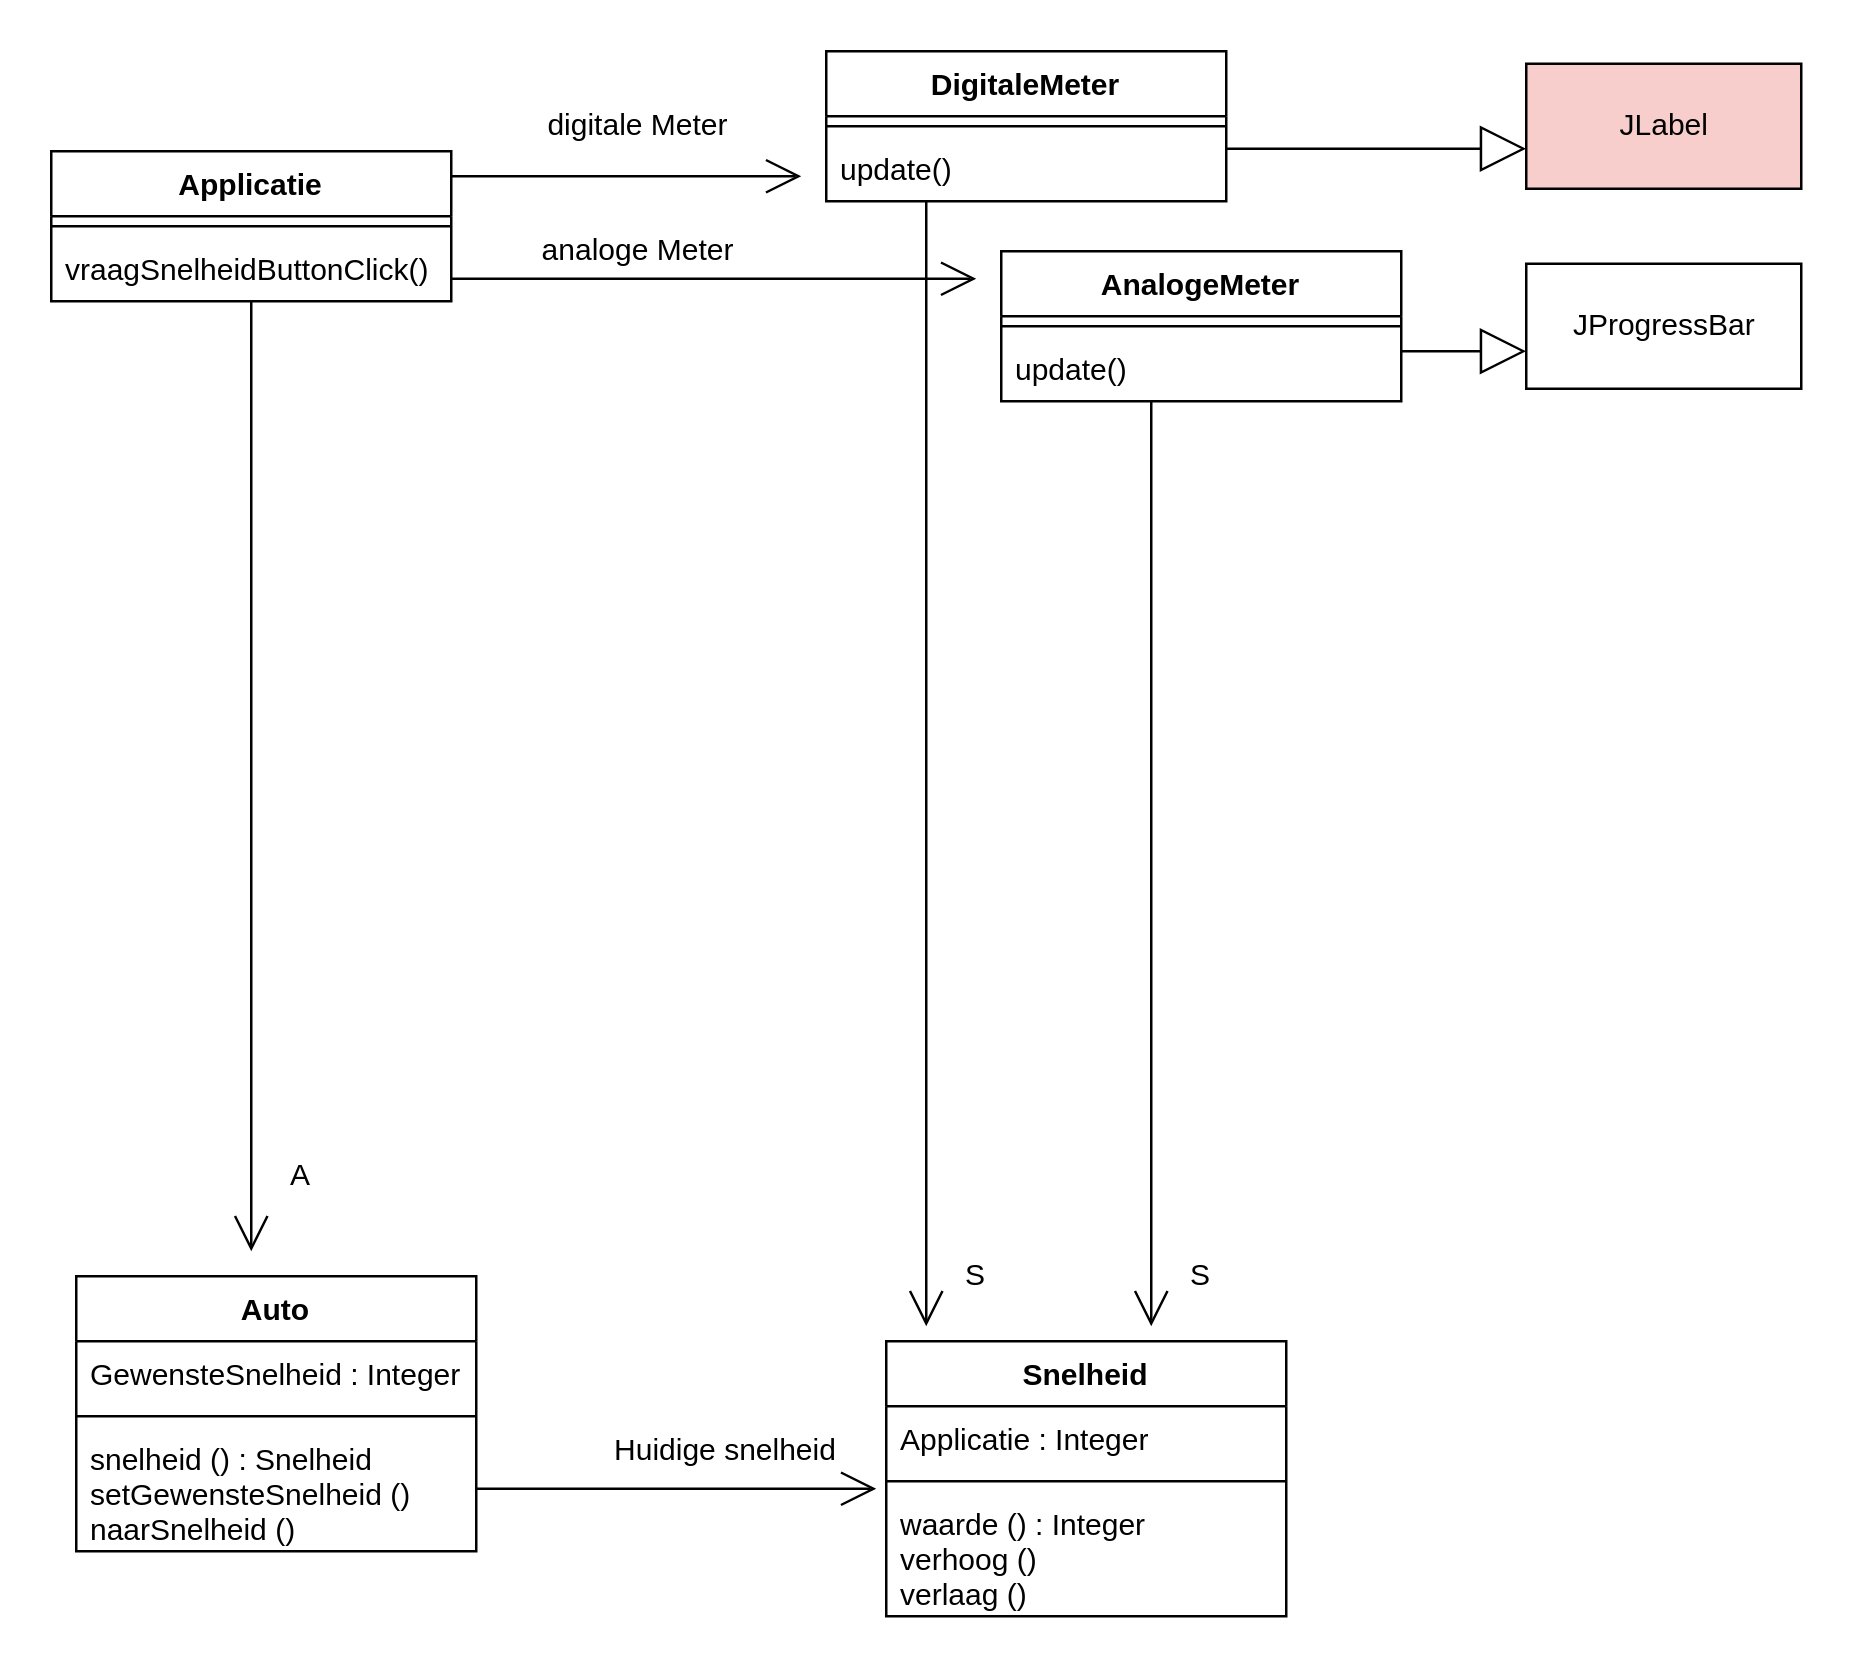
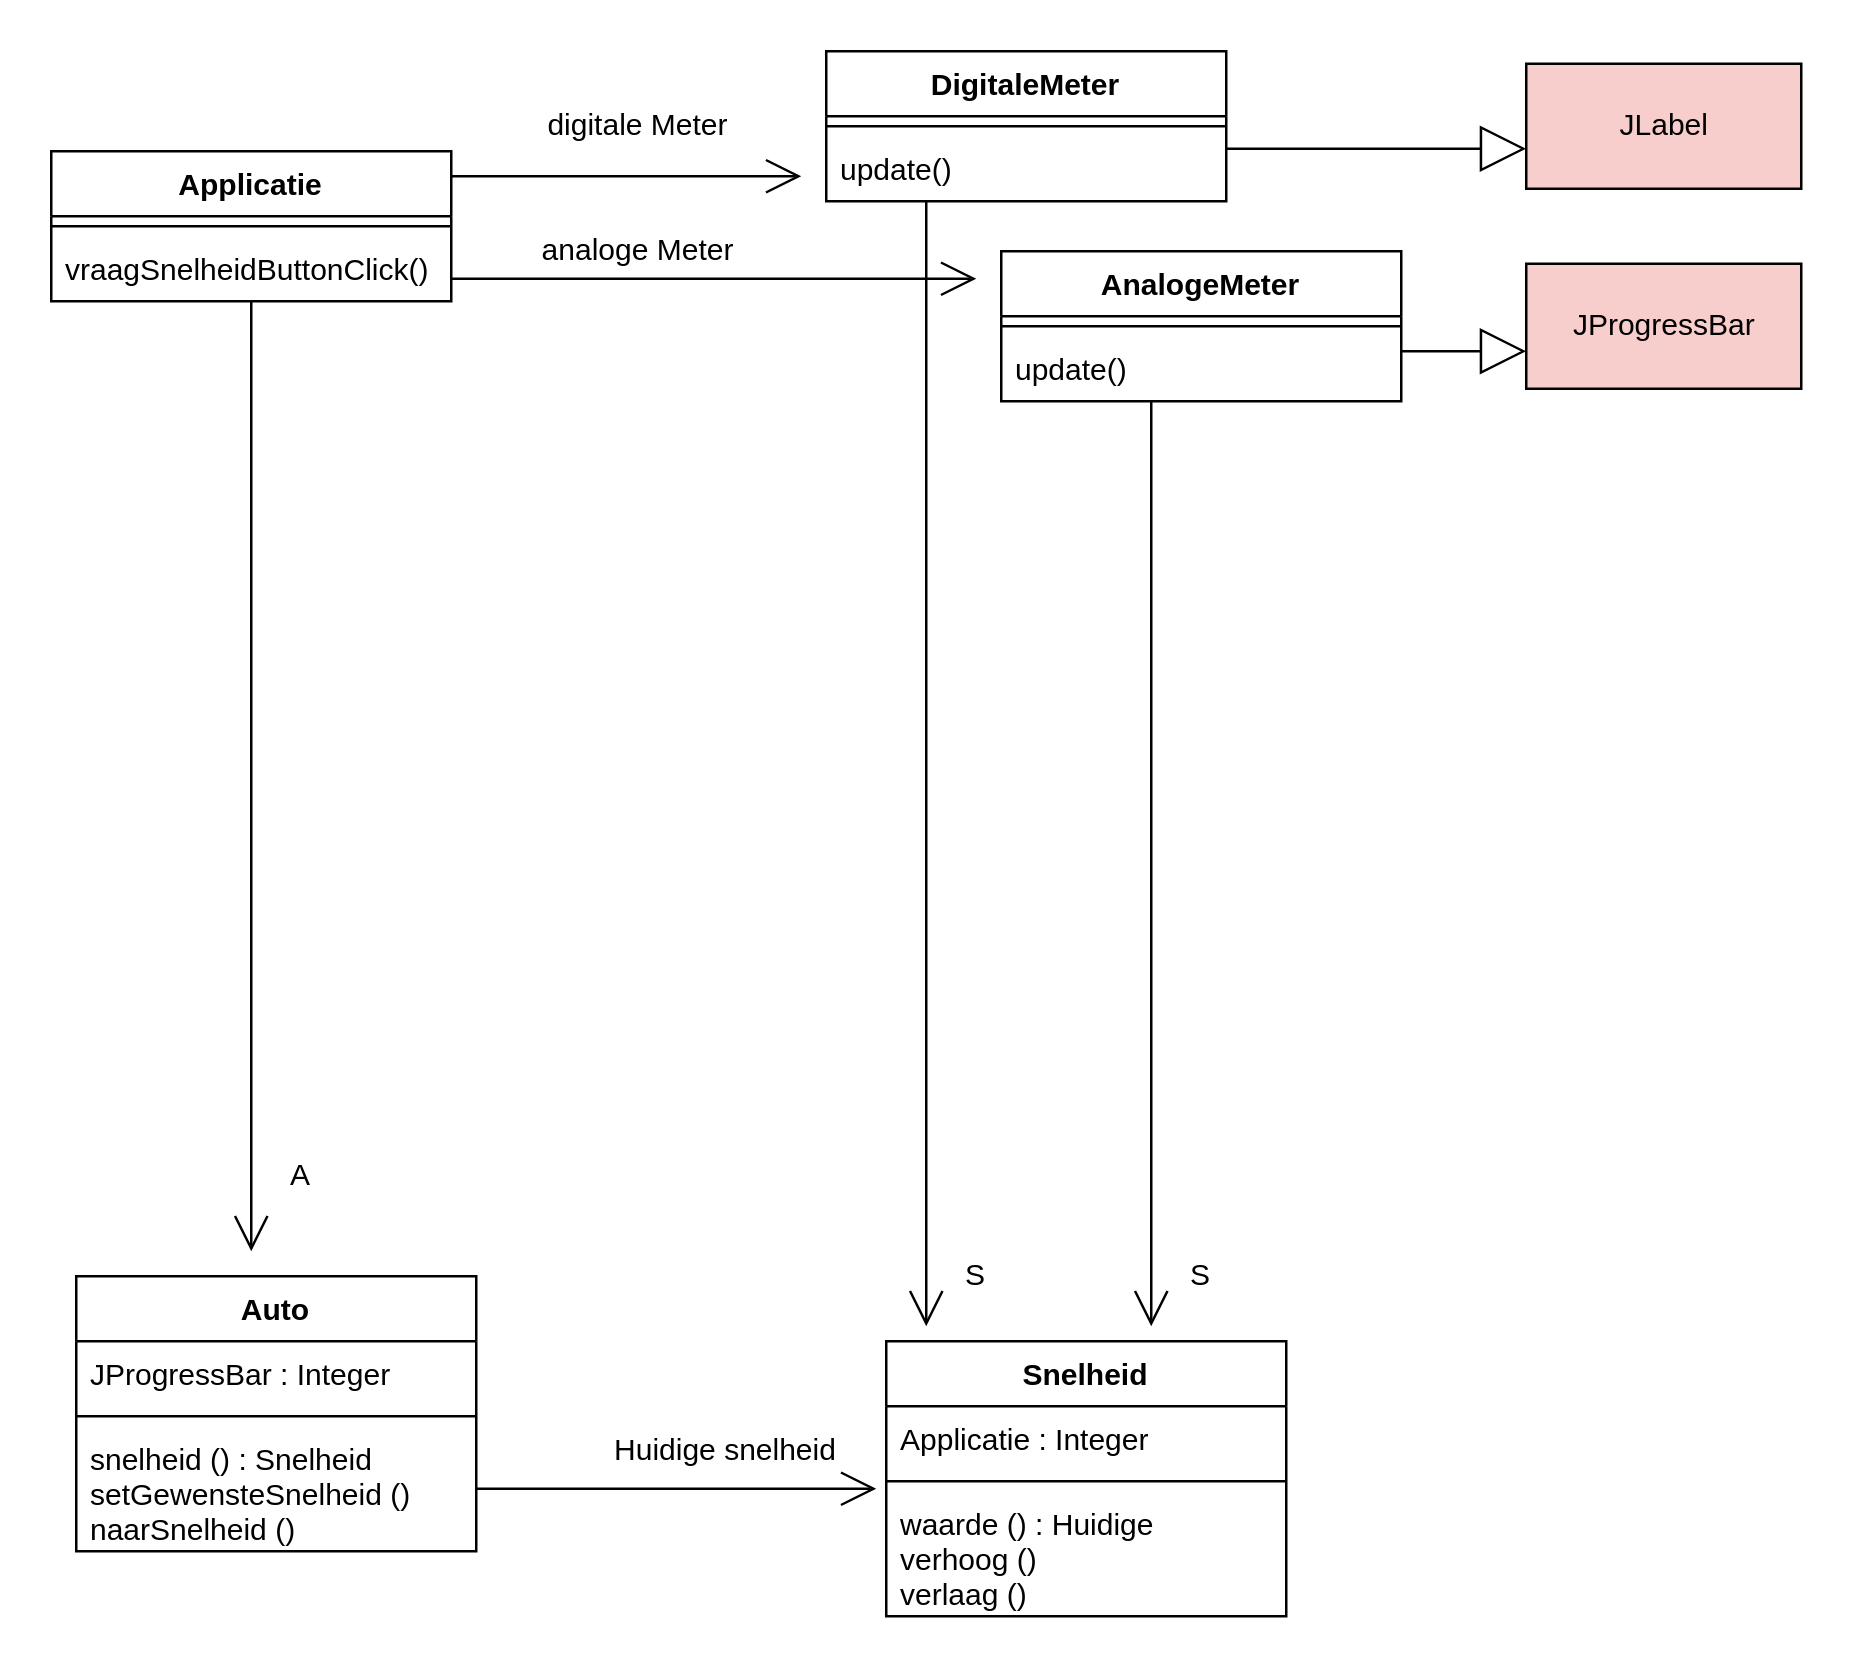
node "JProgressBar": fillcolor #ffffff -> #f8cecc
node "GewensteSnelheid : Integer": label "GewensteSnelheid : Integer" -> "JProgressBar : Integer"
node "waarde () : Integer verhoog () verlaag ()": label "waarde () : Integer verhoog () verlaag ()" -> "waarde () : Huidige verhoog () verlaag ()"
